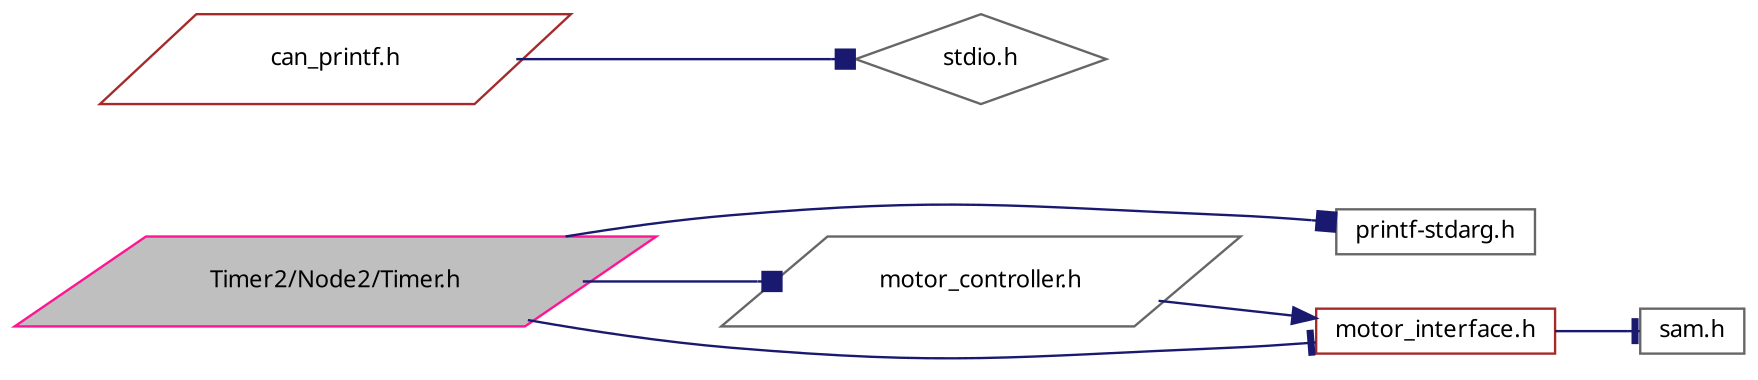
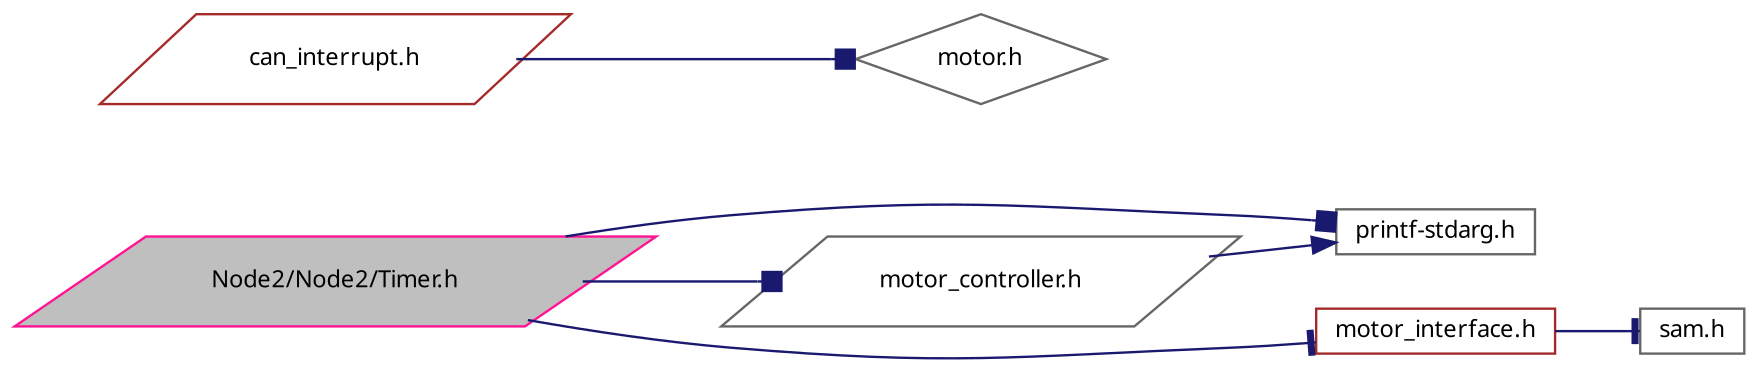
node "can_printf.h": label "can_printf.h" -> "can_interrupt.h"
node "stdio.h": label "stdio.h" -> "motor.h"
node "Timer2/Node2/Timer.h": label "Timer2/Node2/Timer.h" -> "Node2/Node2/Timer.h"
edge "motor_controller.h" -> "motor_interface.h": now "motor_controller.h" -> "printf-stdarg.h"
